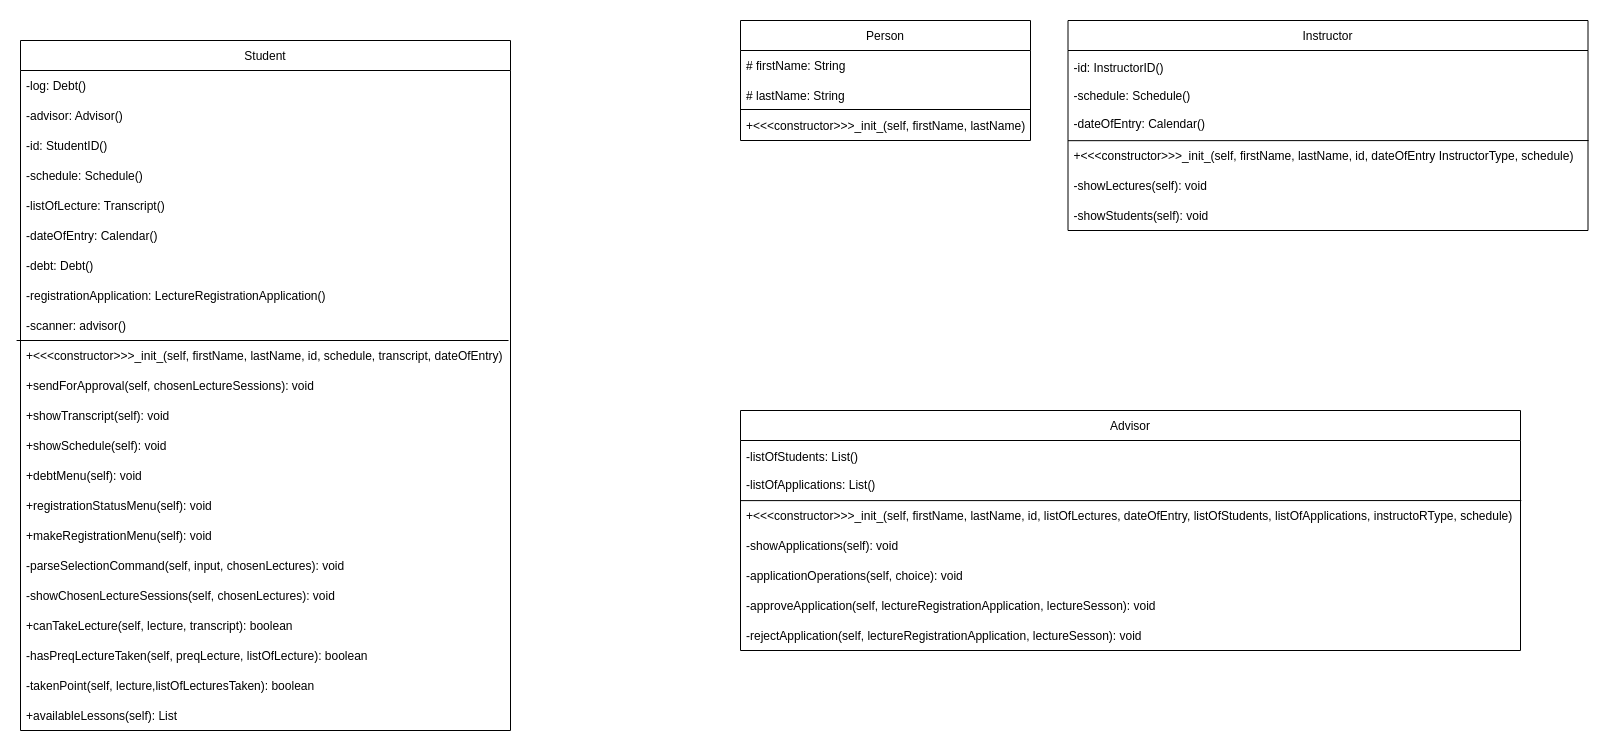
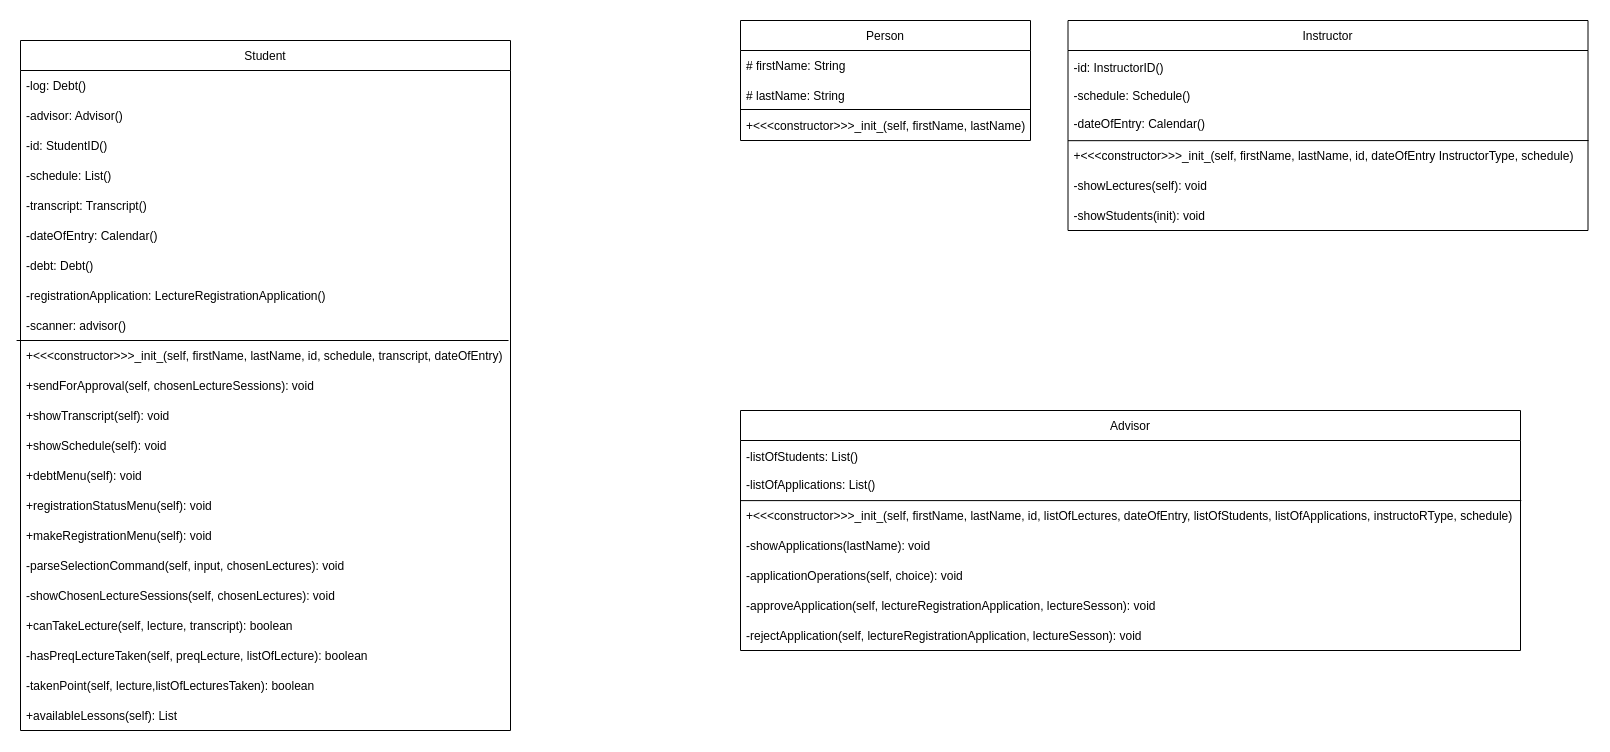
node "-schedule: Schedule()": label "-schedule: Schedule()" -> "-schedule: List()"
node "-listOfLecture: Transcript()": label "-listOfLecture: Transcript()" -> "-transcript: Transcript()"
node "-showStudents(self): void": label "-showStudents(self): void" -> "-showStudents(init): void"
node "-showApplications(self): void": label "-showApplications(self): void" -> "-showApplications(lastName): void"
